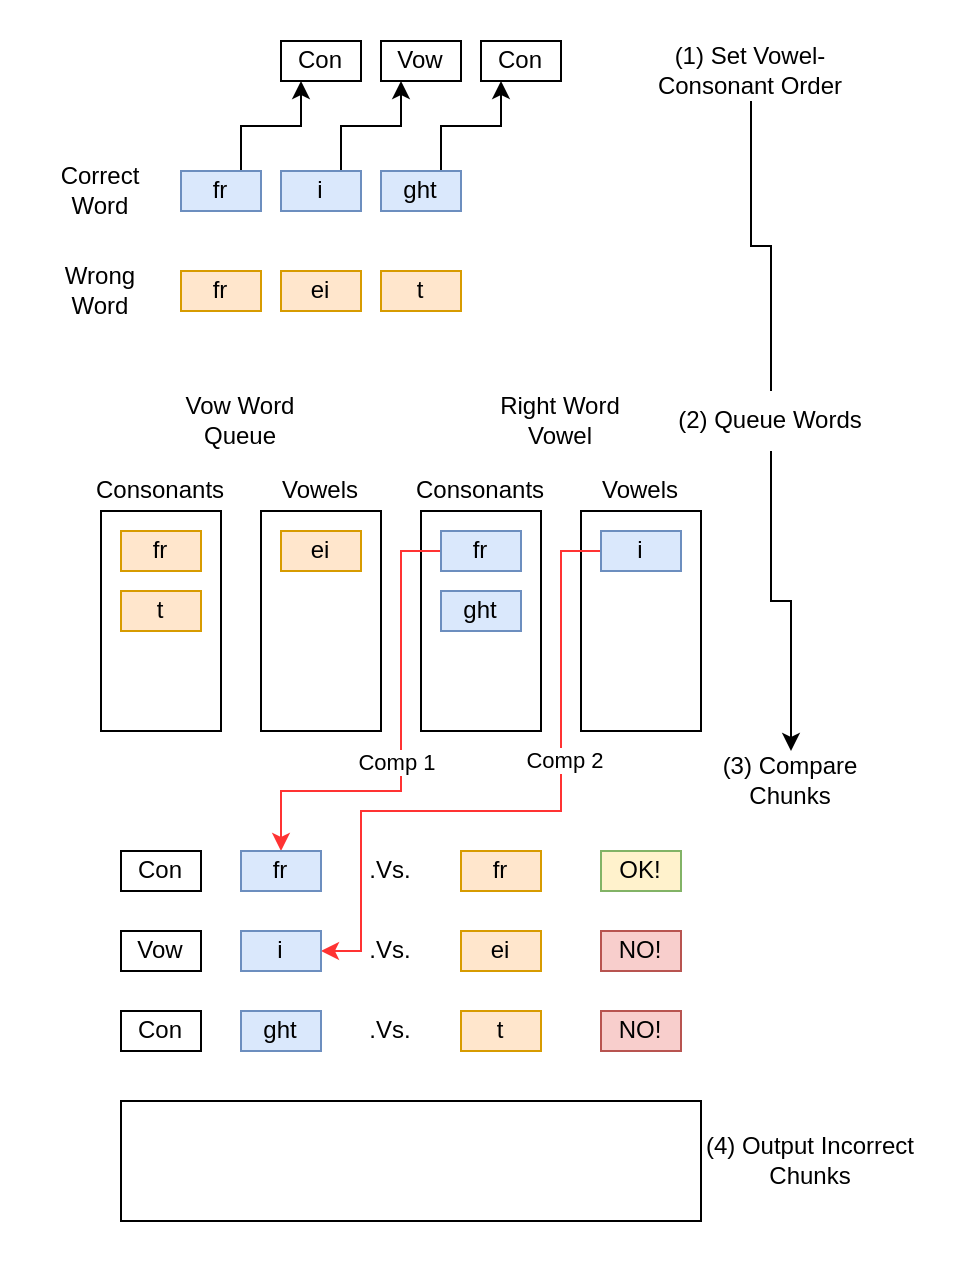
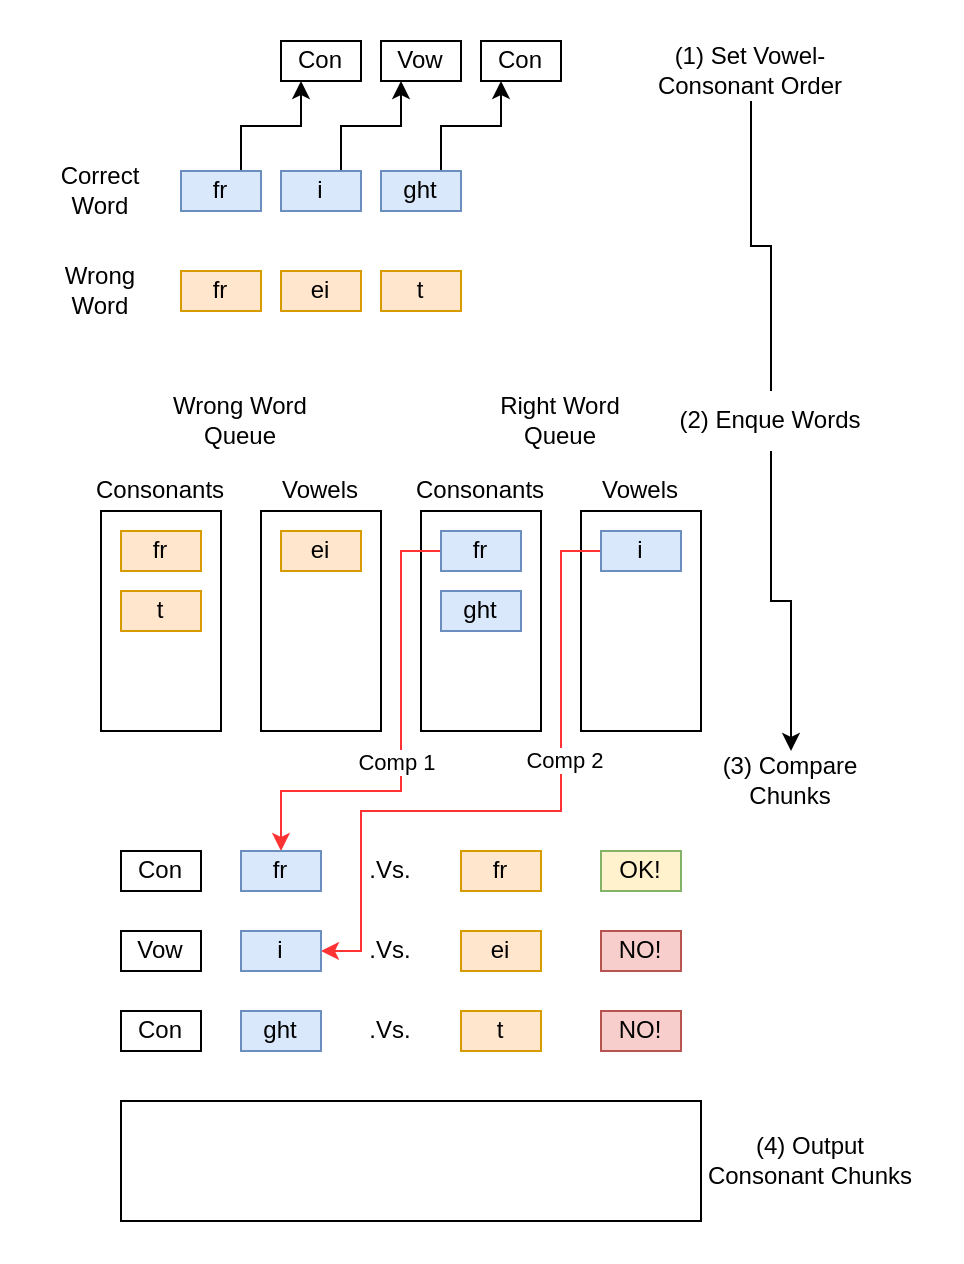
node "Vow Word Queue": label "Vow Word Queue" -> "Wrong Word Queue"
node "Right Word Vowel": label "Right Word Vowel" -> "Right Word Queue"
node "(2) Queue Words": label "(2) Queue Words" -> "(2) Enque Words"
node "(4) Output Incorrect Chunks": label "(4) Output Incorrect Chunks" -> "(4) Output Consonant Chunks"
